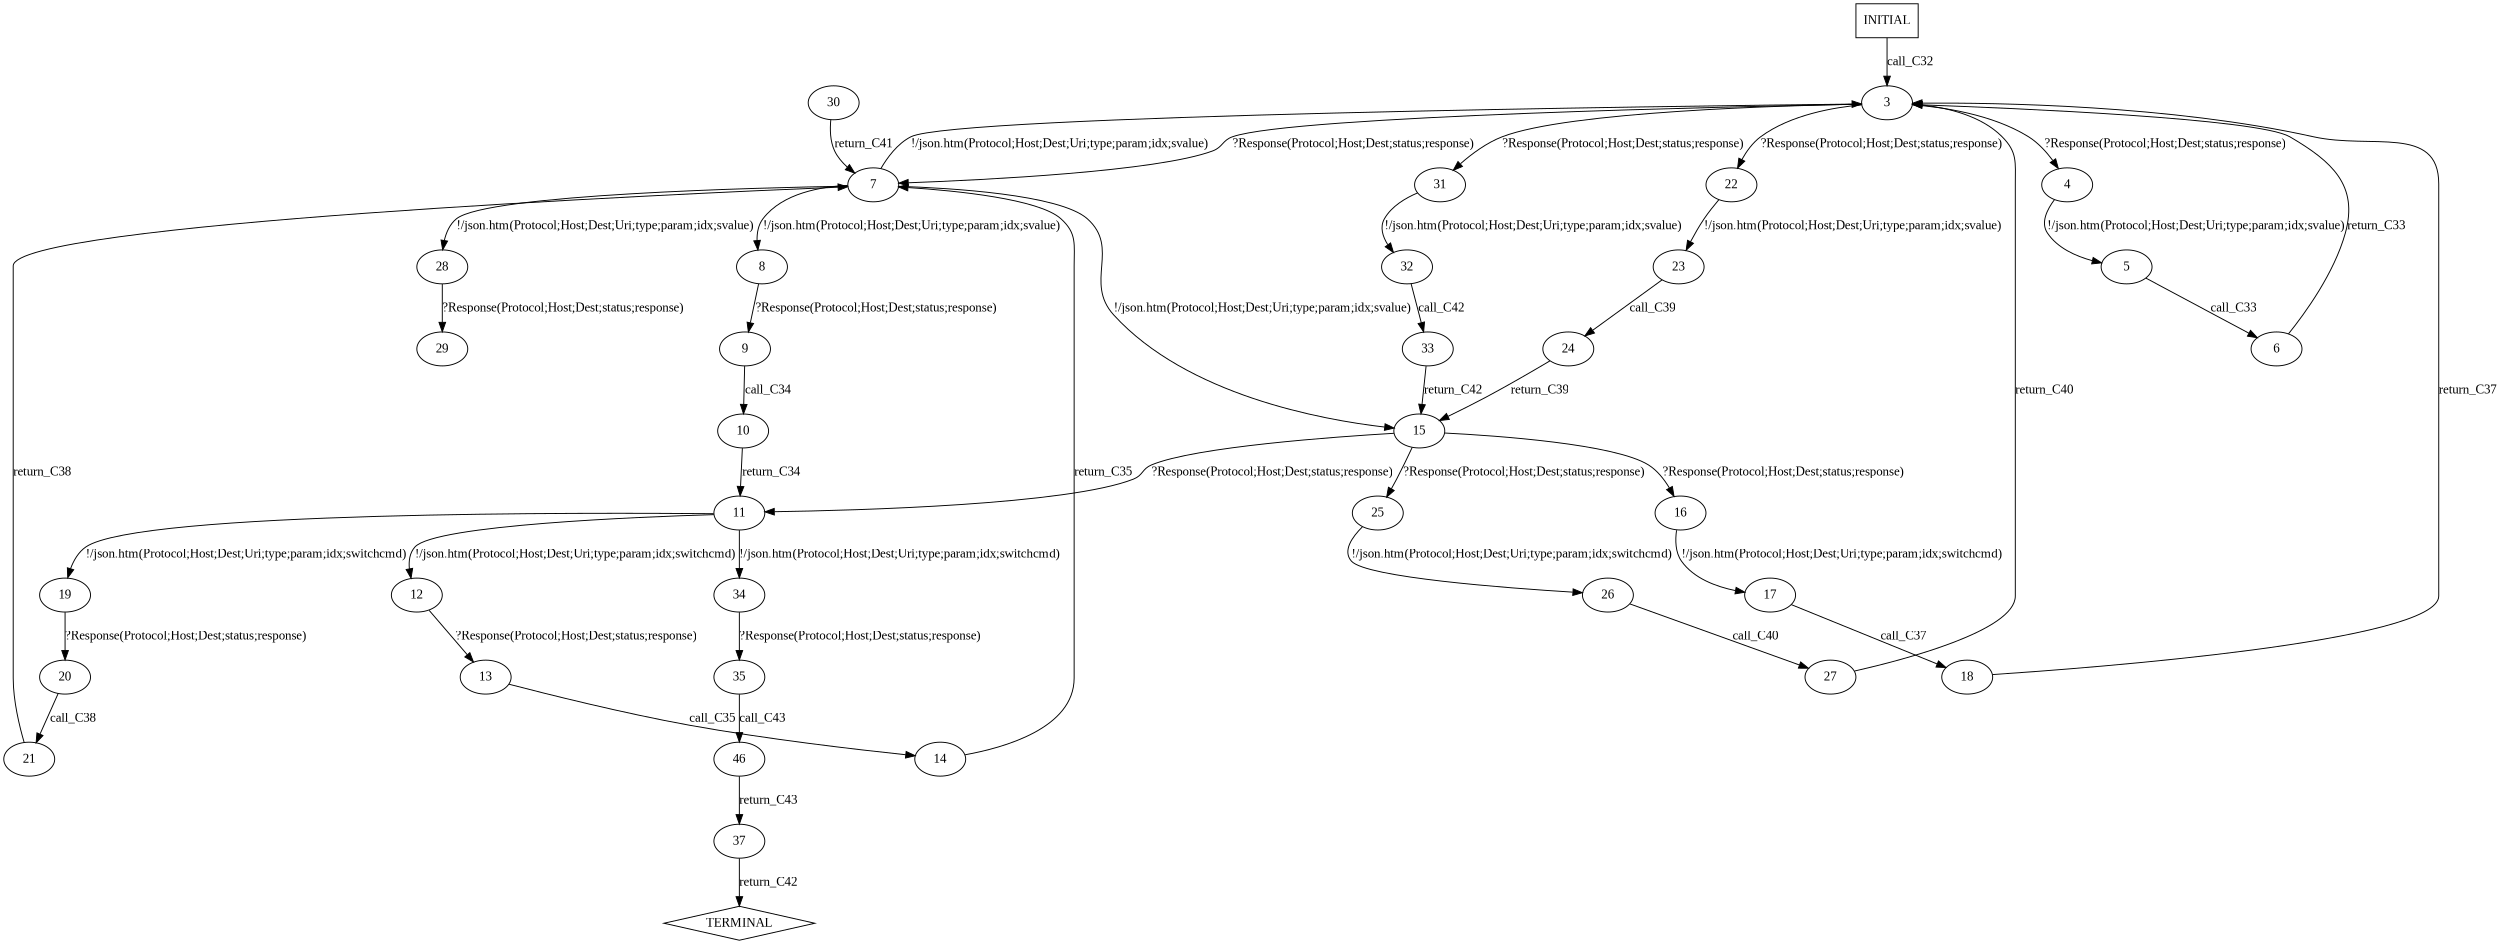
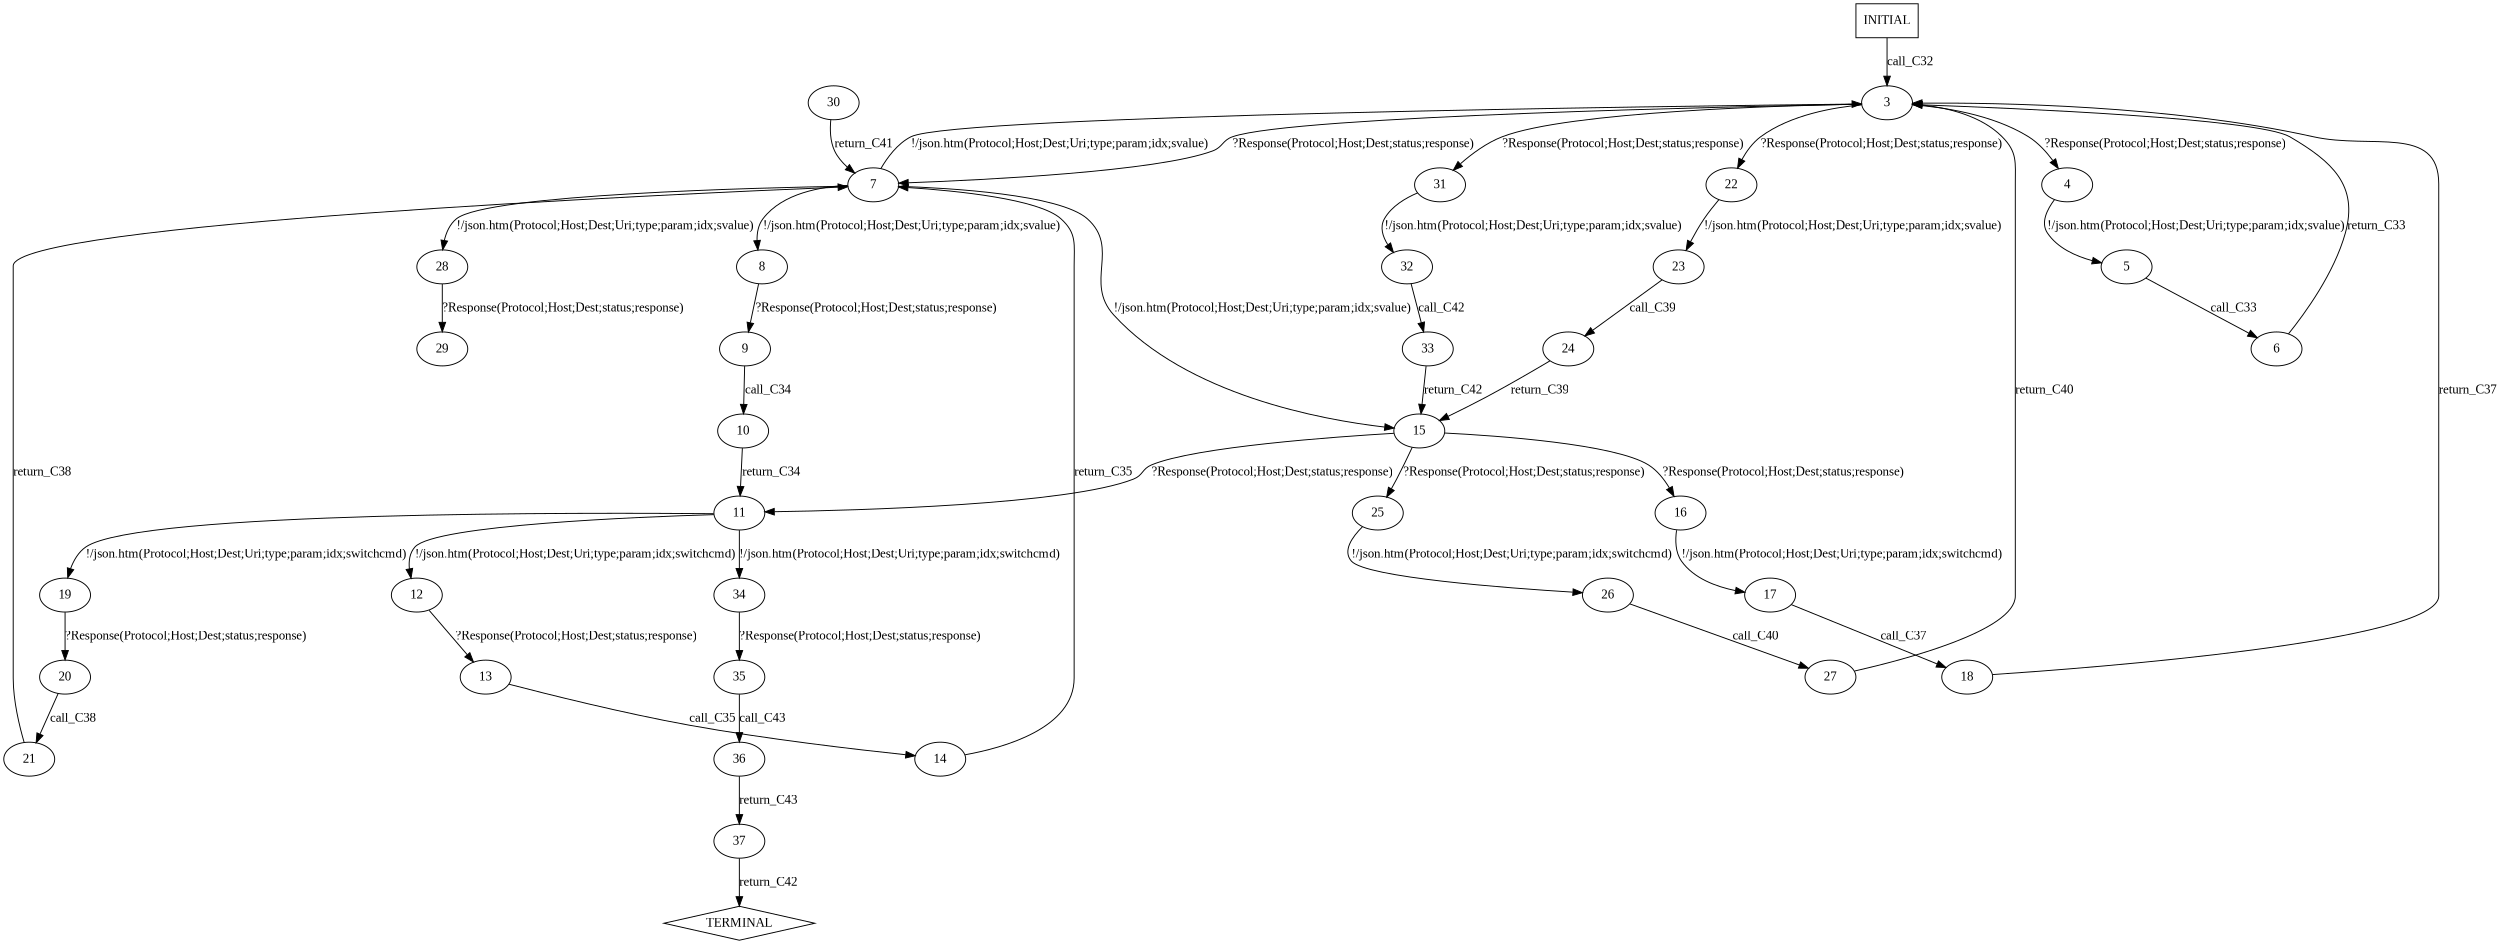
node "46": label "46" -> "36"
